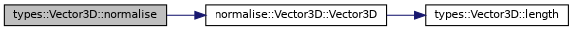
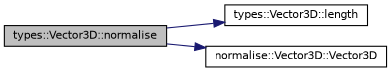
edge "normalise::Vector3D::Vector3D" -> "types::Vector3D::length": now "types::Vector3D::normalise" -> "types::Vector3D::length"
